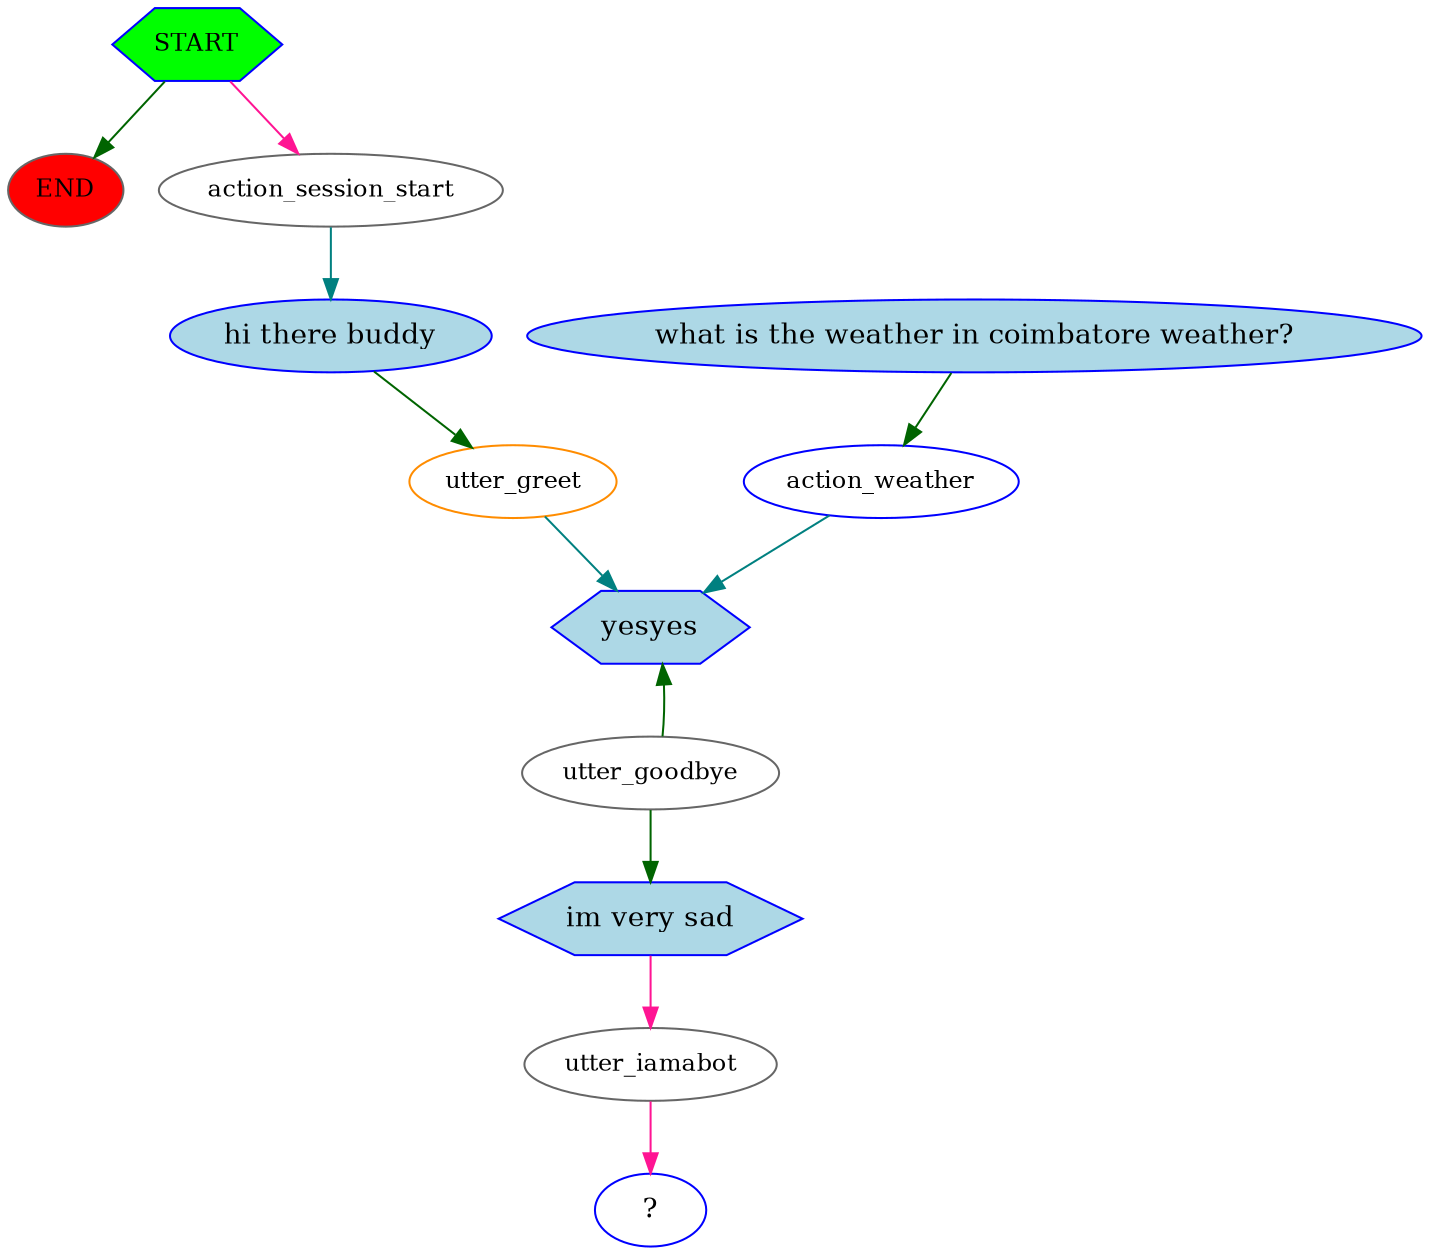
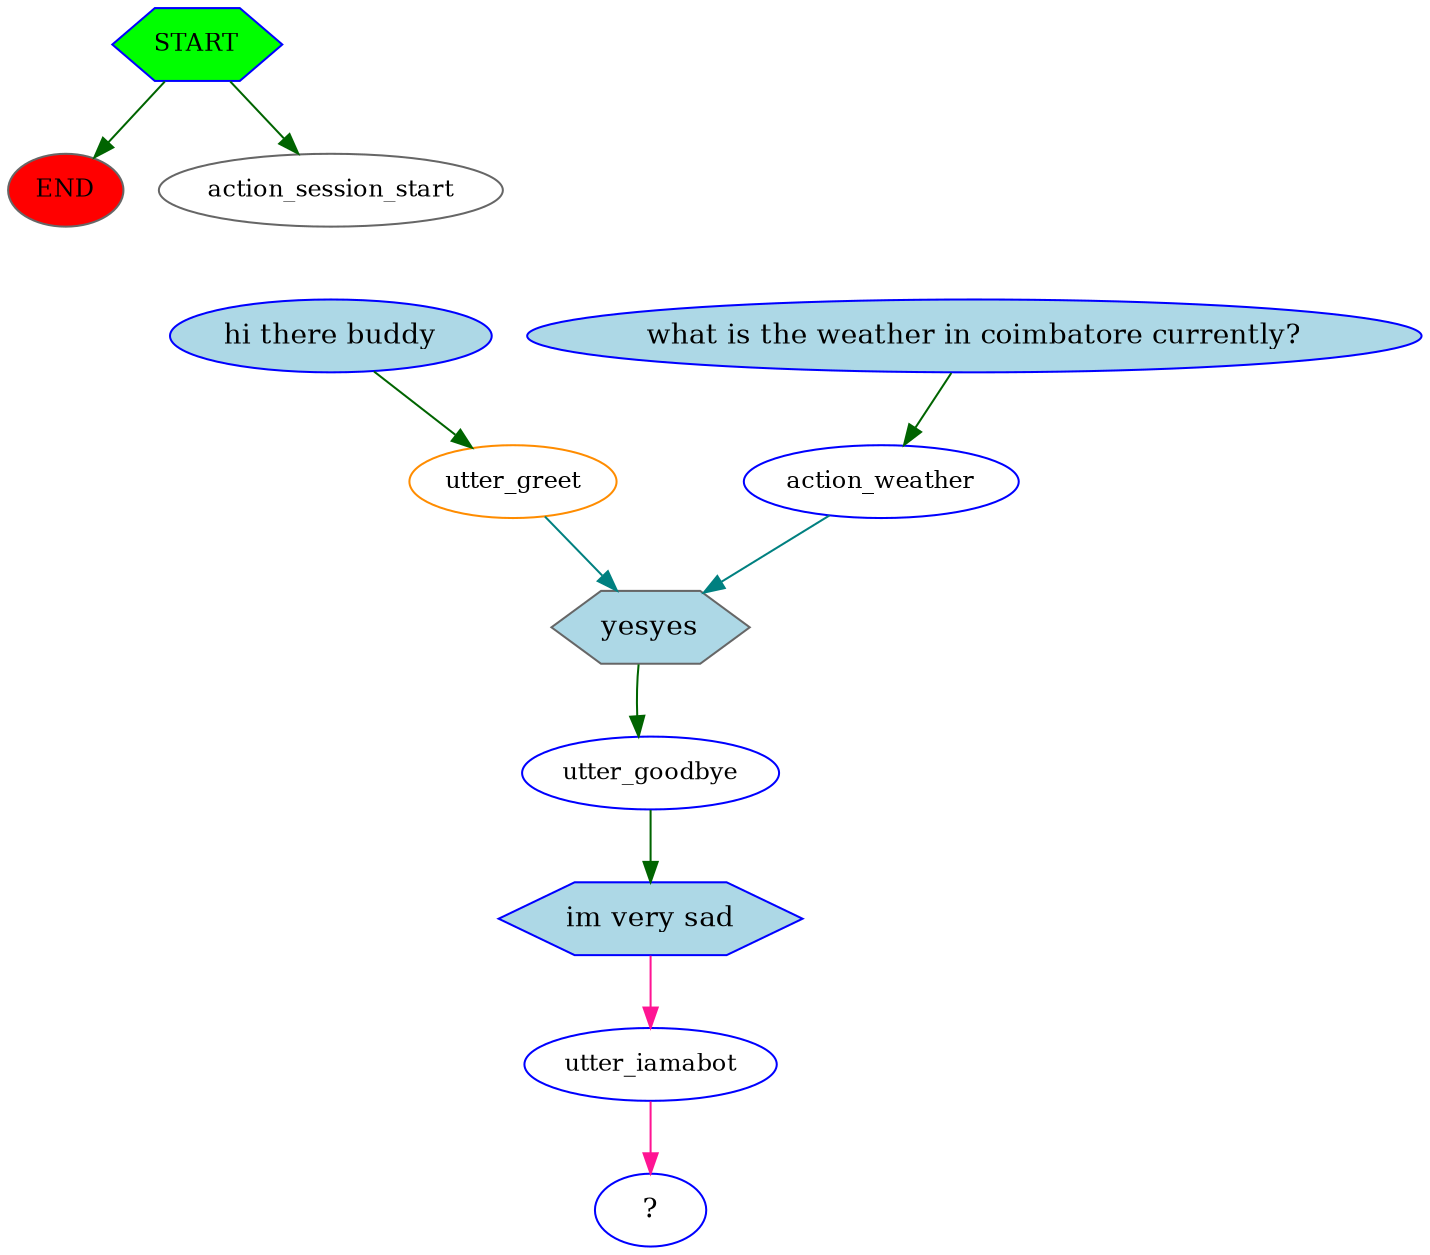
edge "START" -> "action_session_start": color deeppink -> darkgreen
edge "action_session_start" -> "hi there buddy": removed
node "what is the weather in coimbatore weather?": label "what is the weather in coimbatore weather?" -> "what is the weather in coimbatore currently?"
node "yesyes": color blue -> gray40
edge "utter_goodbye" -> "yesyes": reversed
node "utter_goodbye": color gray40 -> blue
node "utter_iamabot": color gray40 -> blue
